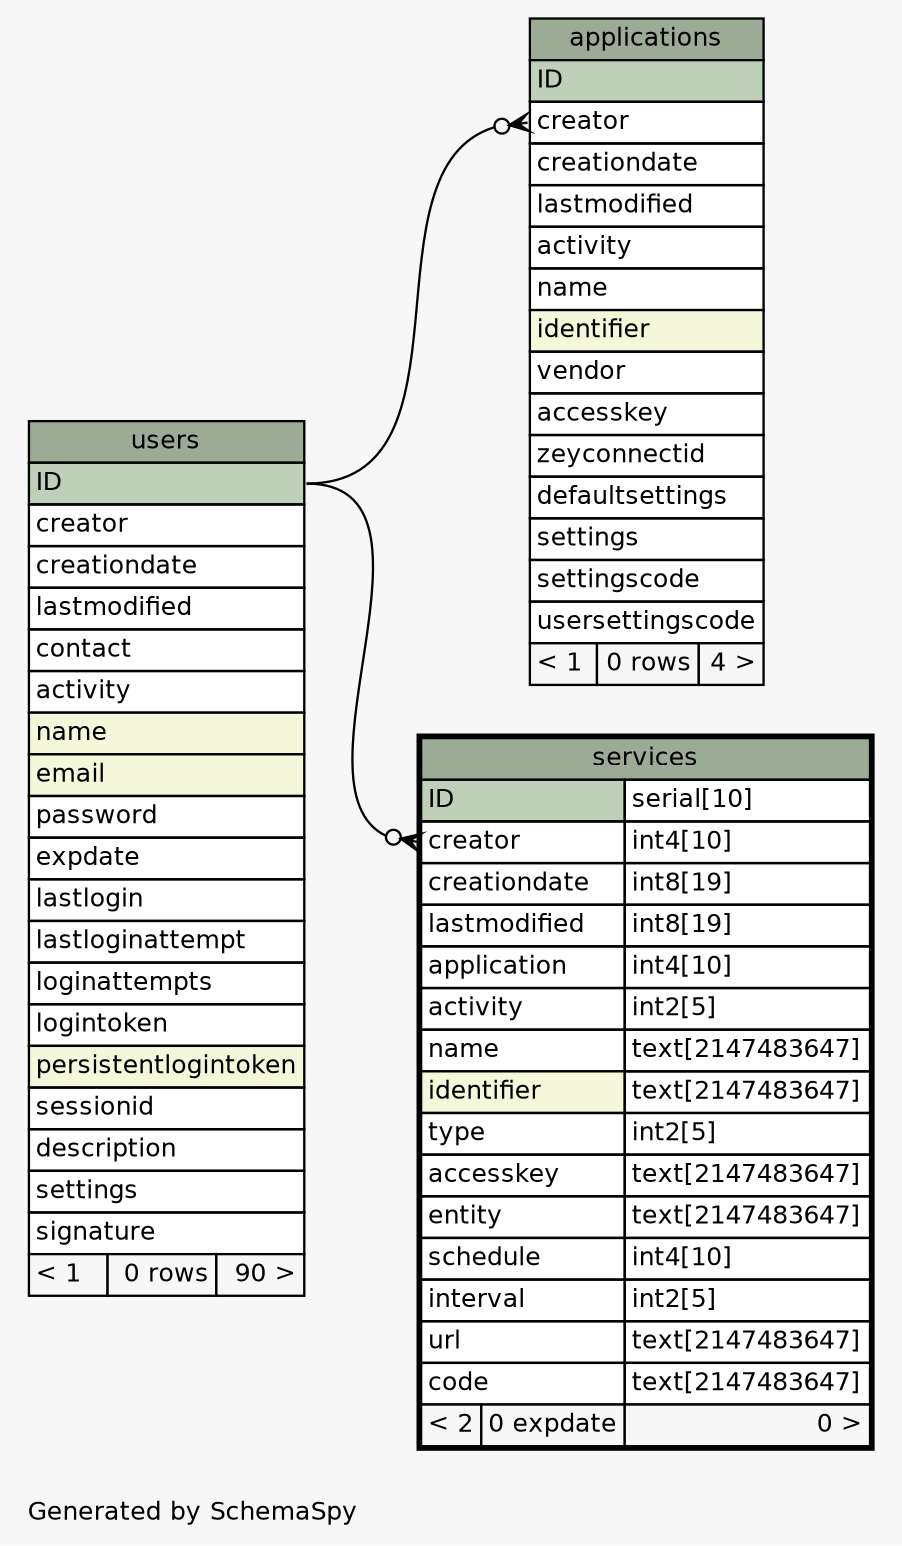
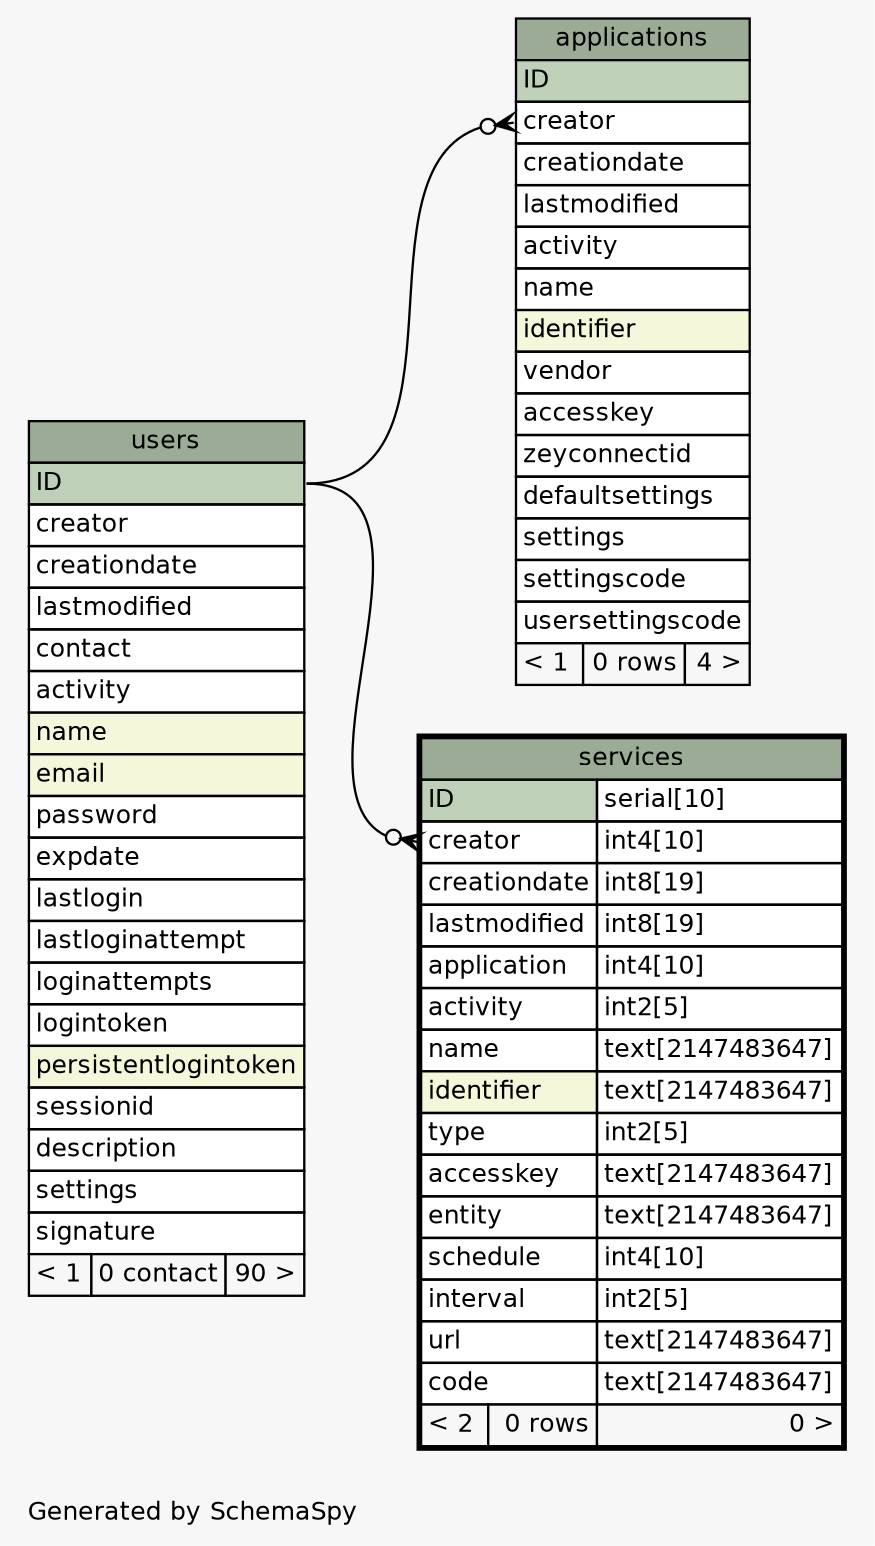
node "users": text "0 rows" -> "0 contact"
node "services": text "0 expdate" -> "0 rows"
